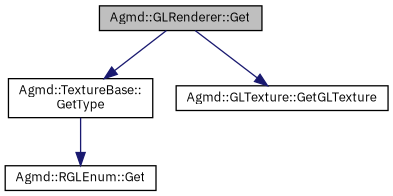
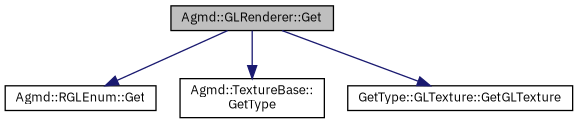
node "Agmd::GLTexture::GetGLTexture": label "Agmd::GLTexture::GetGLTexture" -> "GetType::GLTexture::GetGLTexture"
edge "Agmd::TextureBase:: GetType" -> "Agmd::RGLEnum::Get": now "Agmd::GLRenderer::Get" -> "Agmd::RGLEnum::Get"
